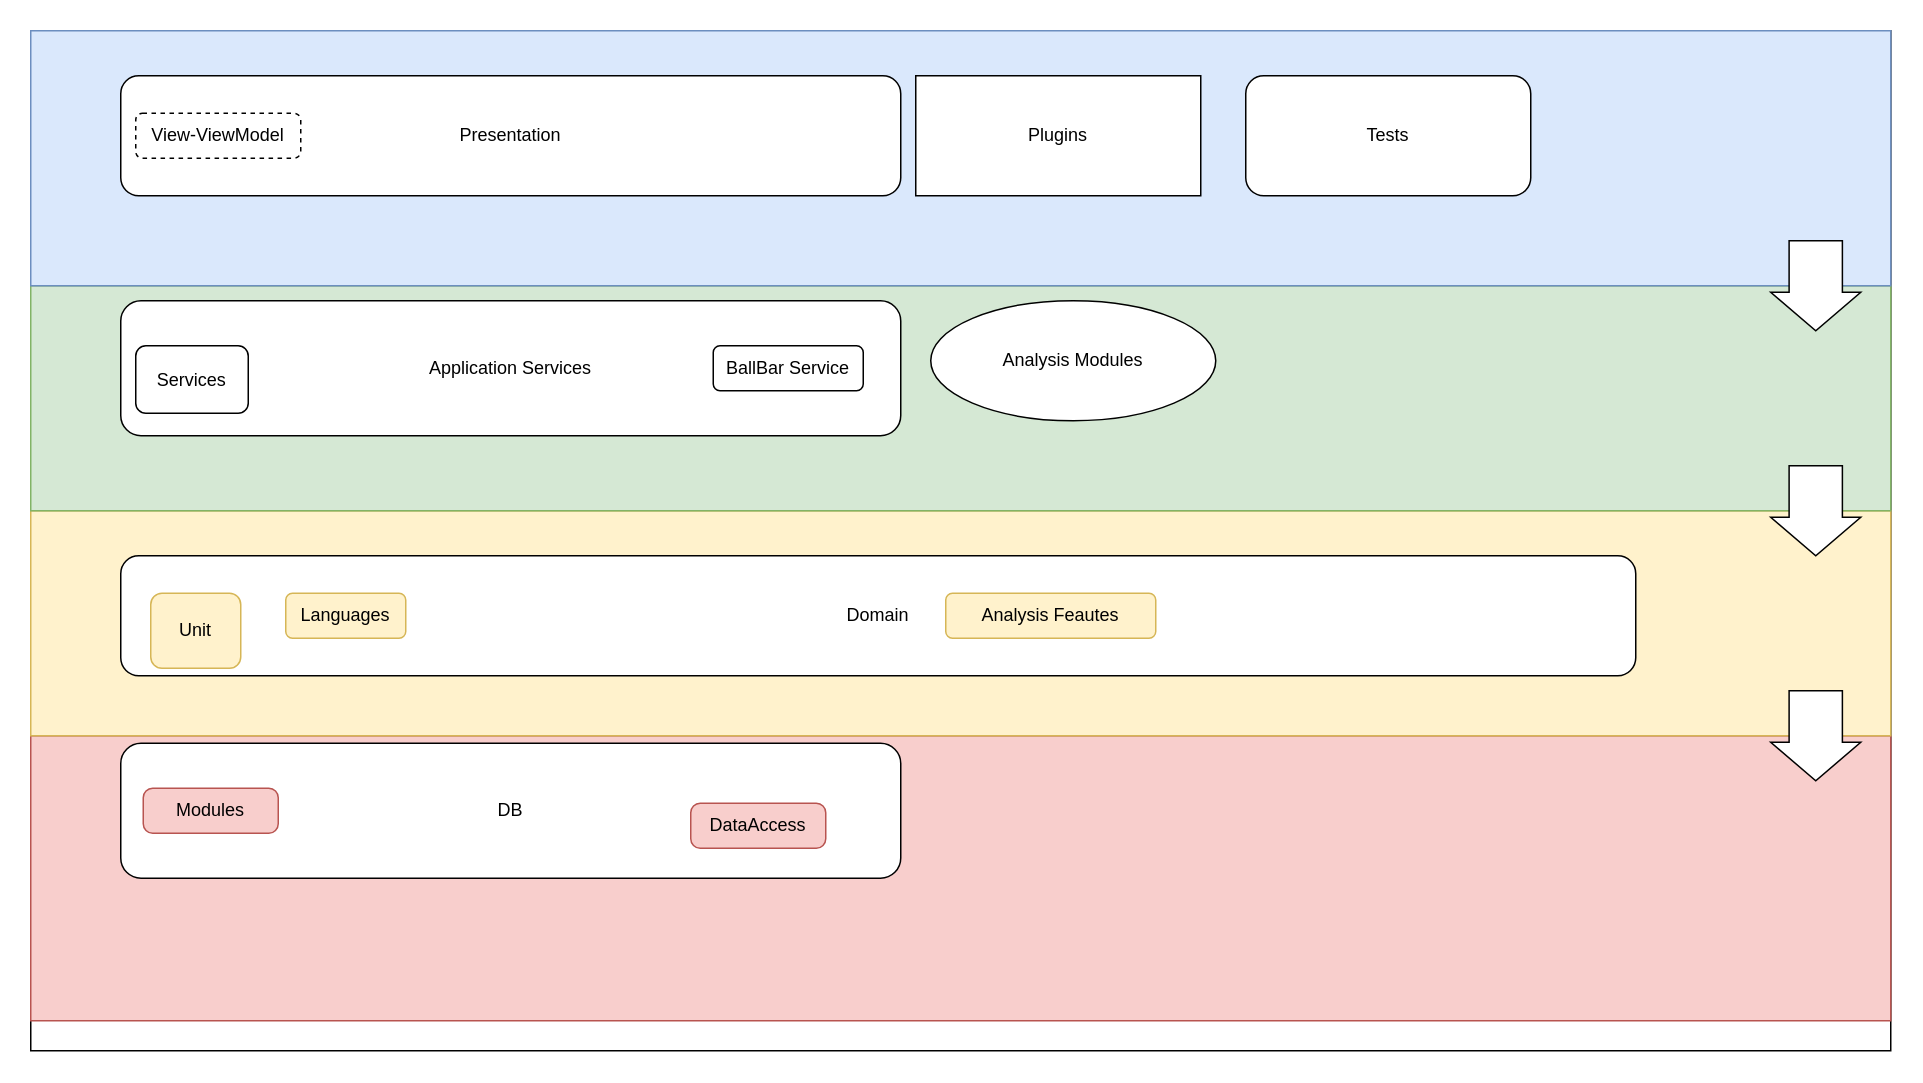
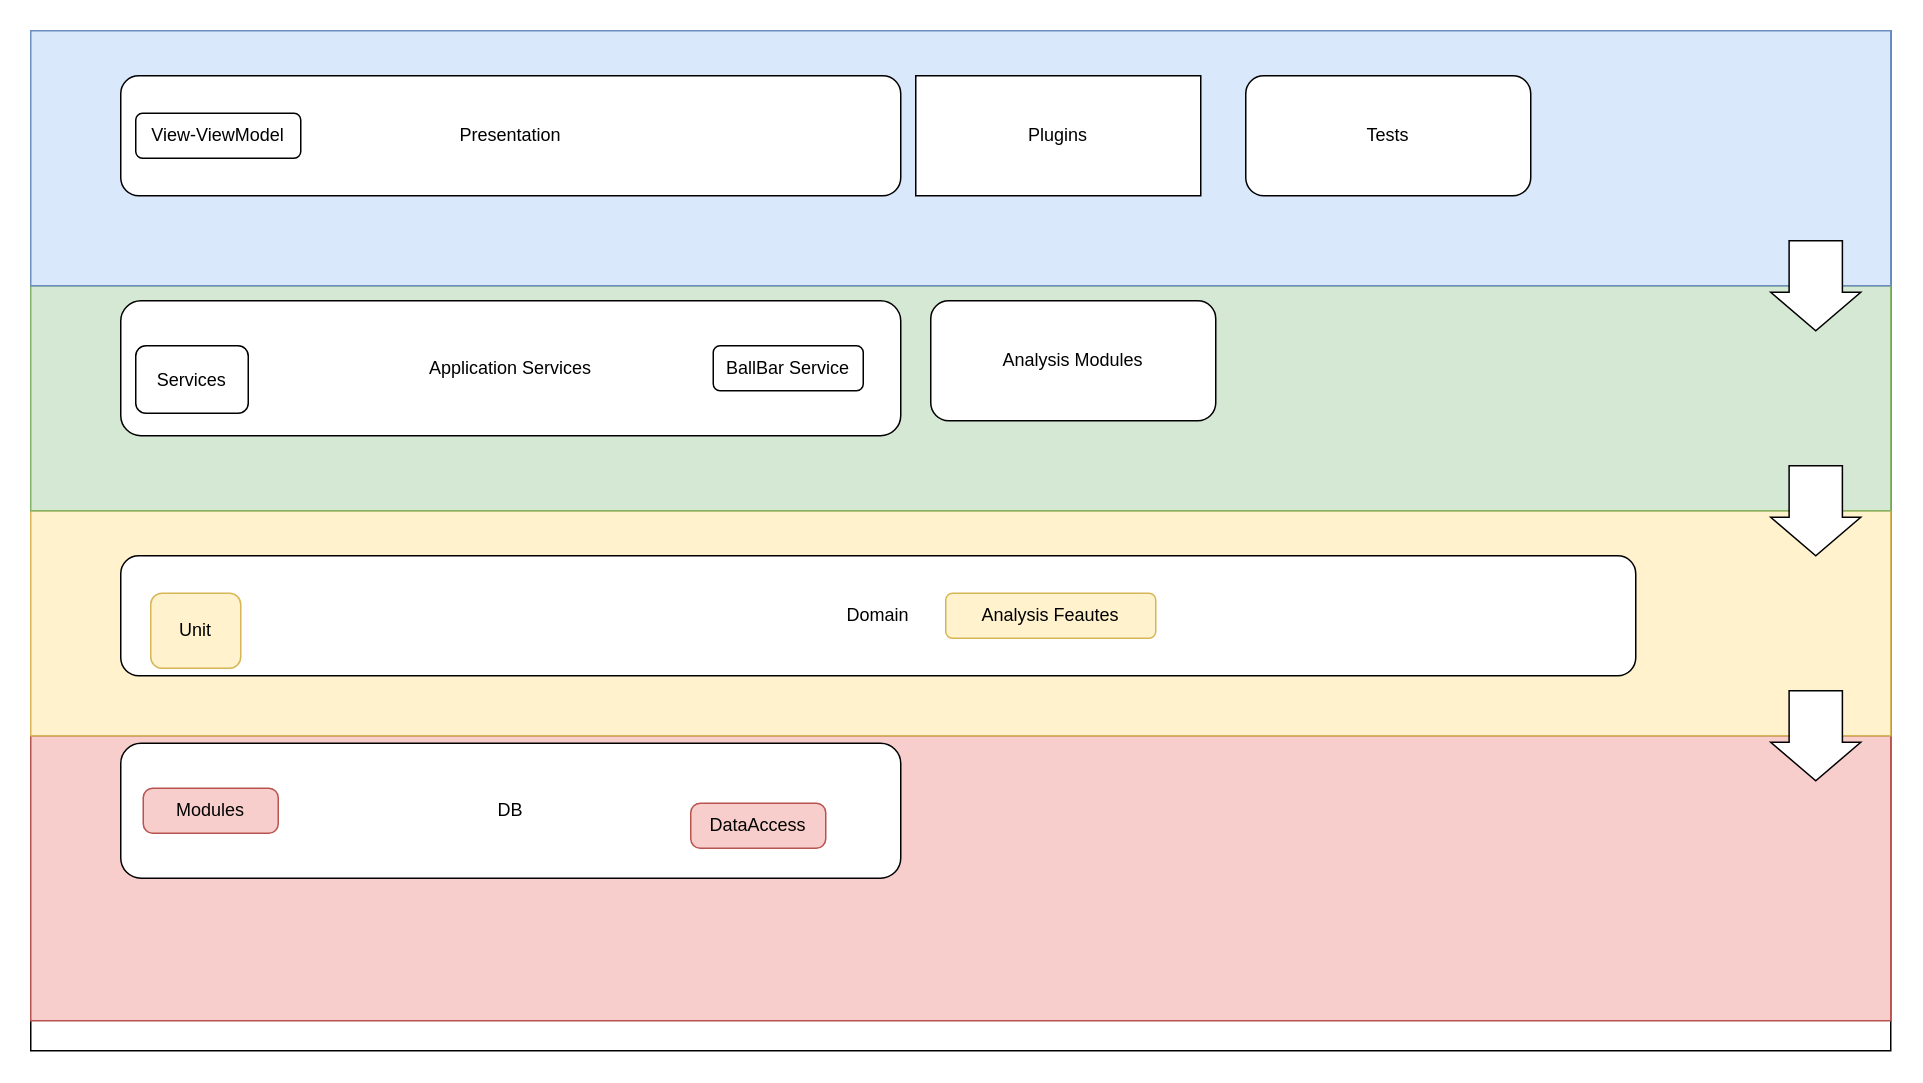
node "View-ViewModel": style dashed -> solid
node "Analysis Modules": shape ellipse -> rounded rectangle
node "Languages": removed
